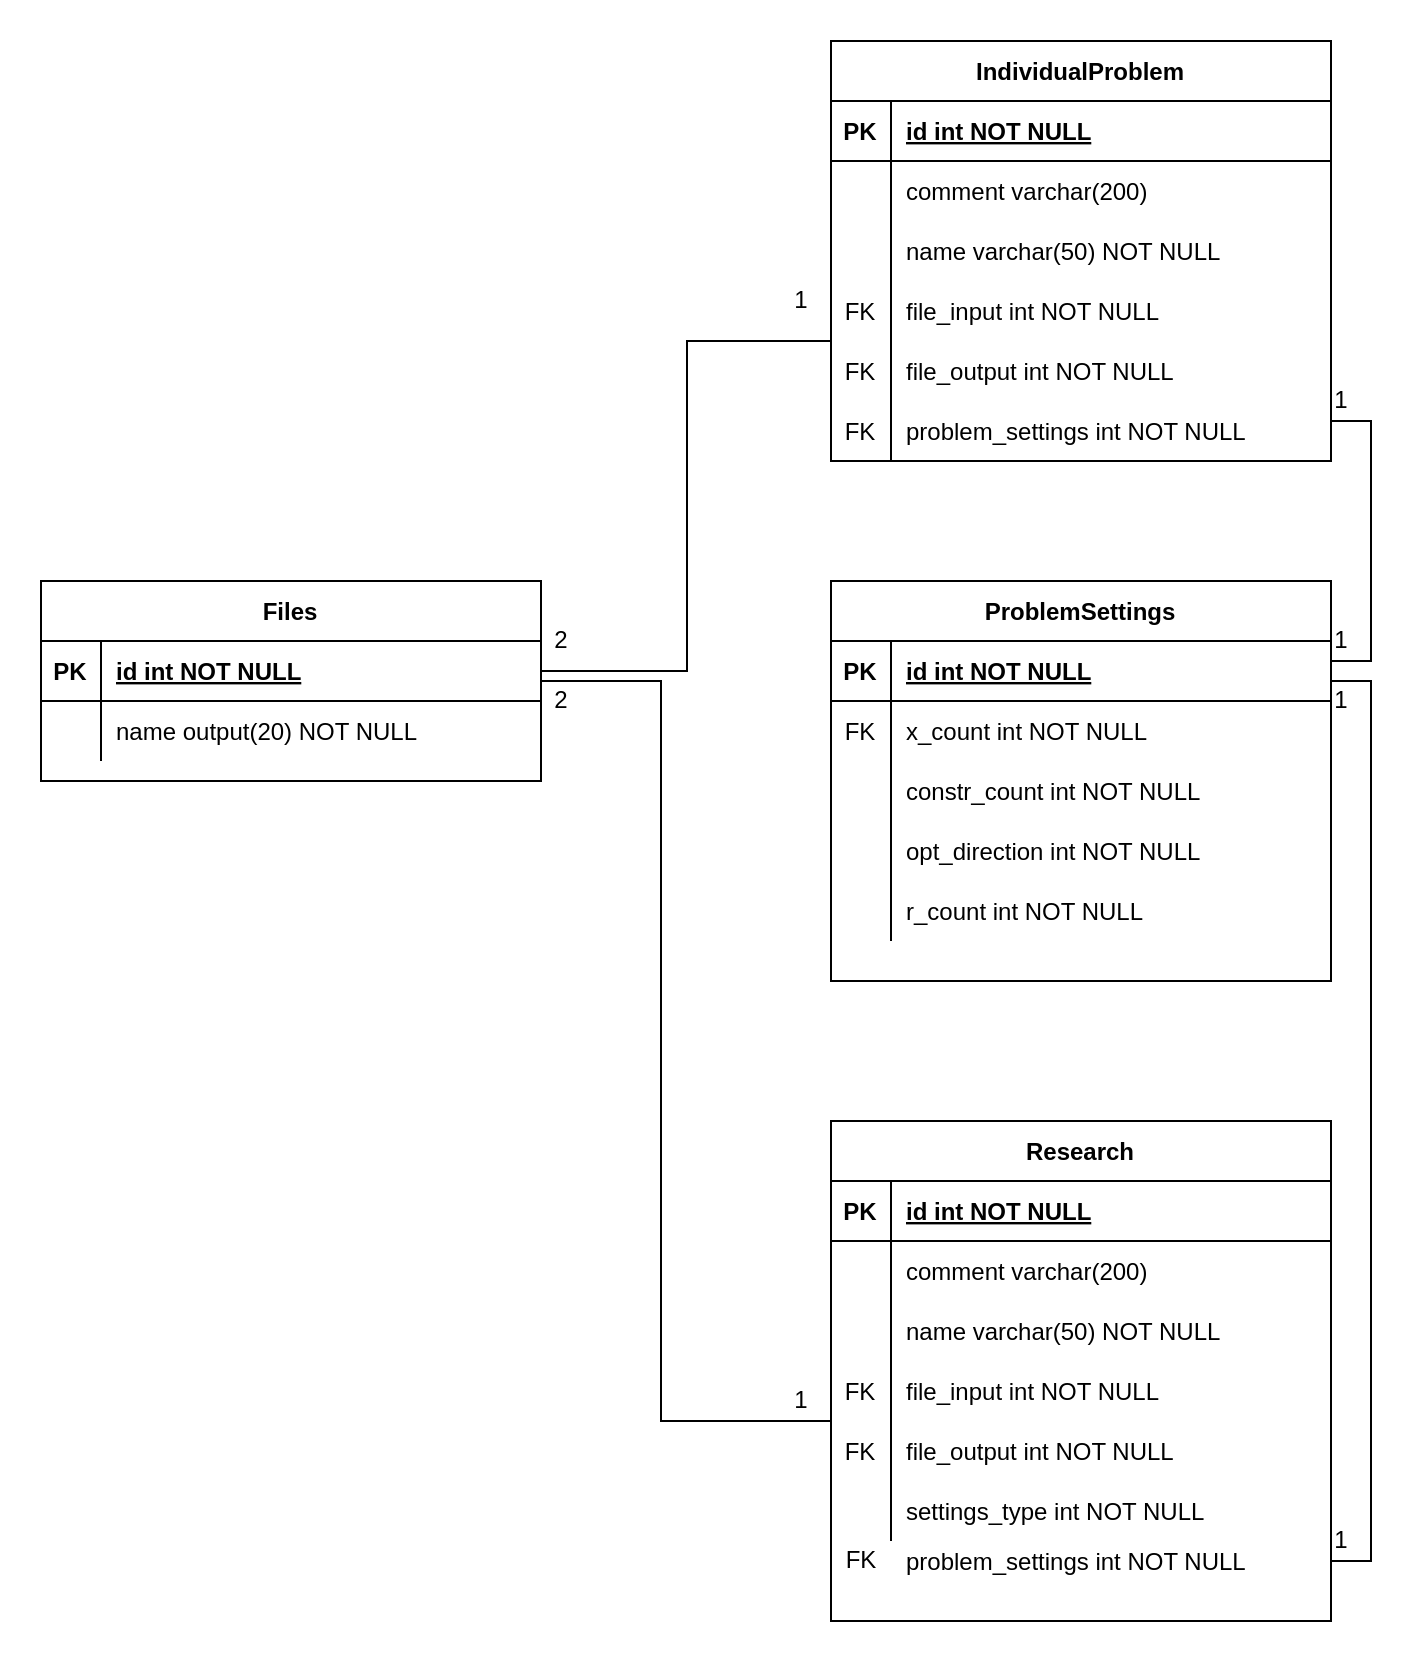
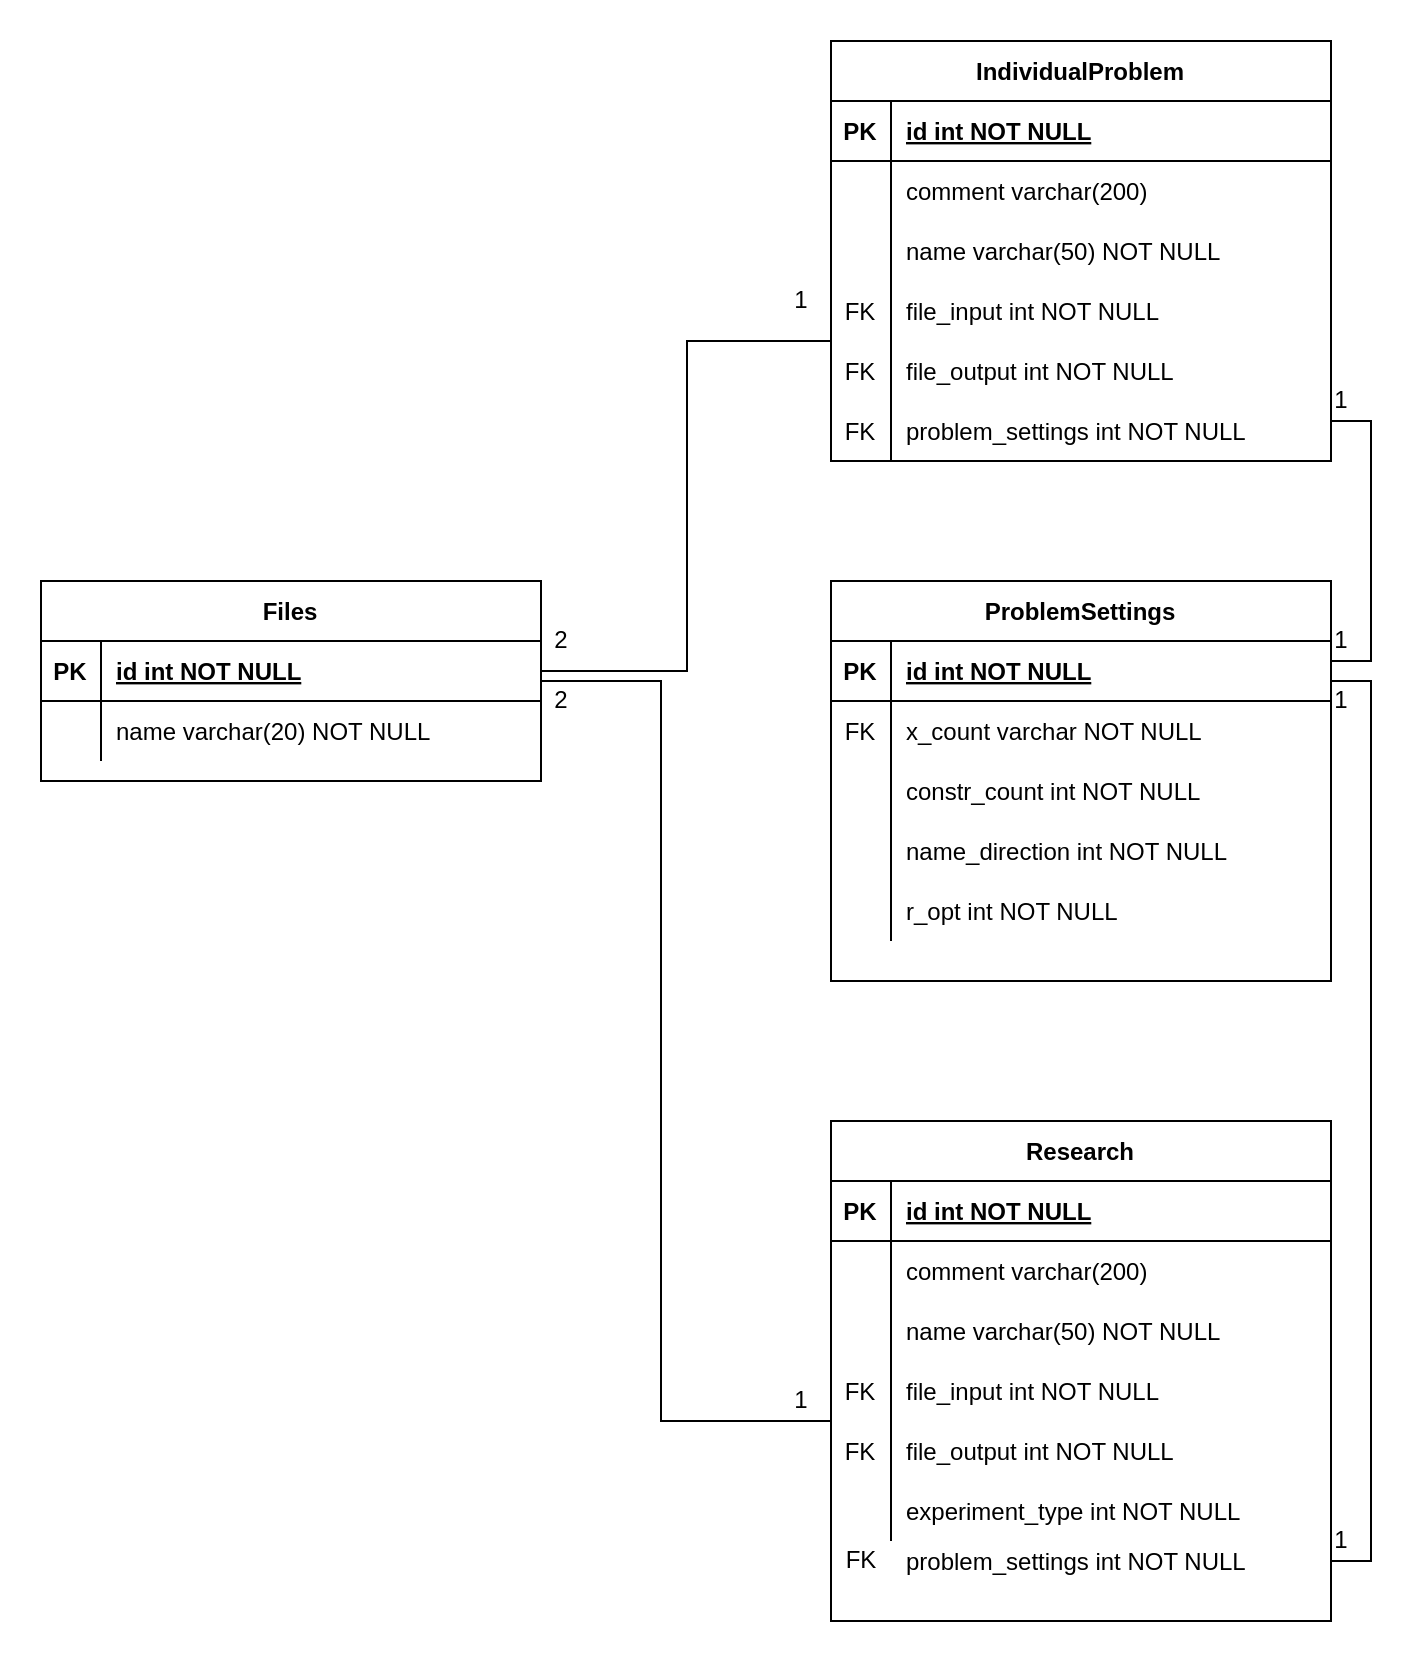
node "name output(20) NOT NULL": label "name output(20) NOT NULL" -> "name varchar(20) NOT NULL"
node "x_count int NOT NULL": label "x_count int NOT NULL" -> "x_count varchar NOT NULL"
node "opt_direction int NOT NULL": label "opt_direction int NOT NULL" -> "name_direction int NOT NULL"
node "r_count int NOT NULL": label "r_count int NOT NULL" -> "r_opt int NOT NULL"
node "settings_type int NOT NULL": label "settings_type int NOT NULL" -> "experiment_type int NOT NULL"
